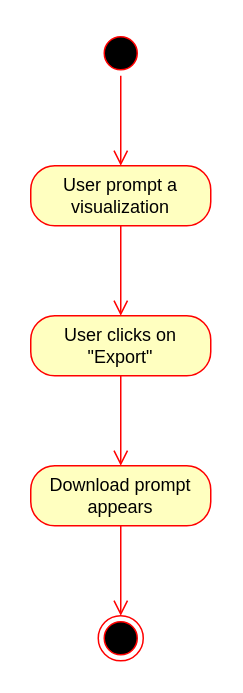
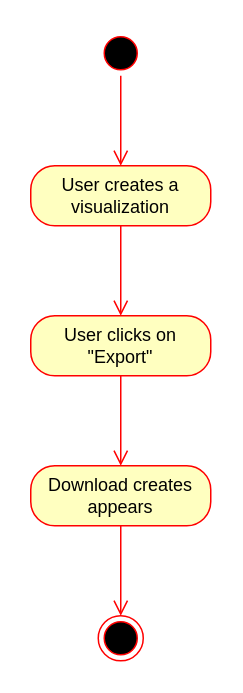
node "User prompt a visualization": label "User prompt a visualization" -> "User creates a visualization"
node "Download prompt appears": label "Download prompt appears" -> "Download creates appears"
